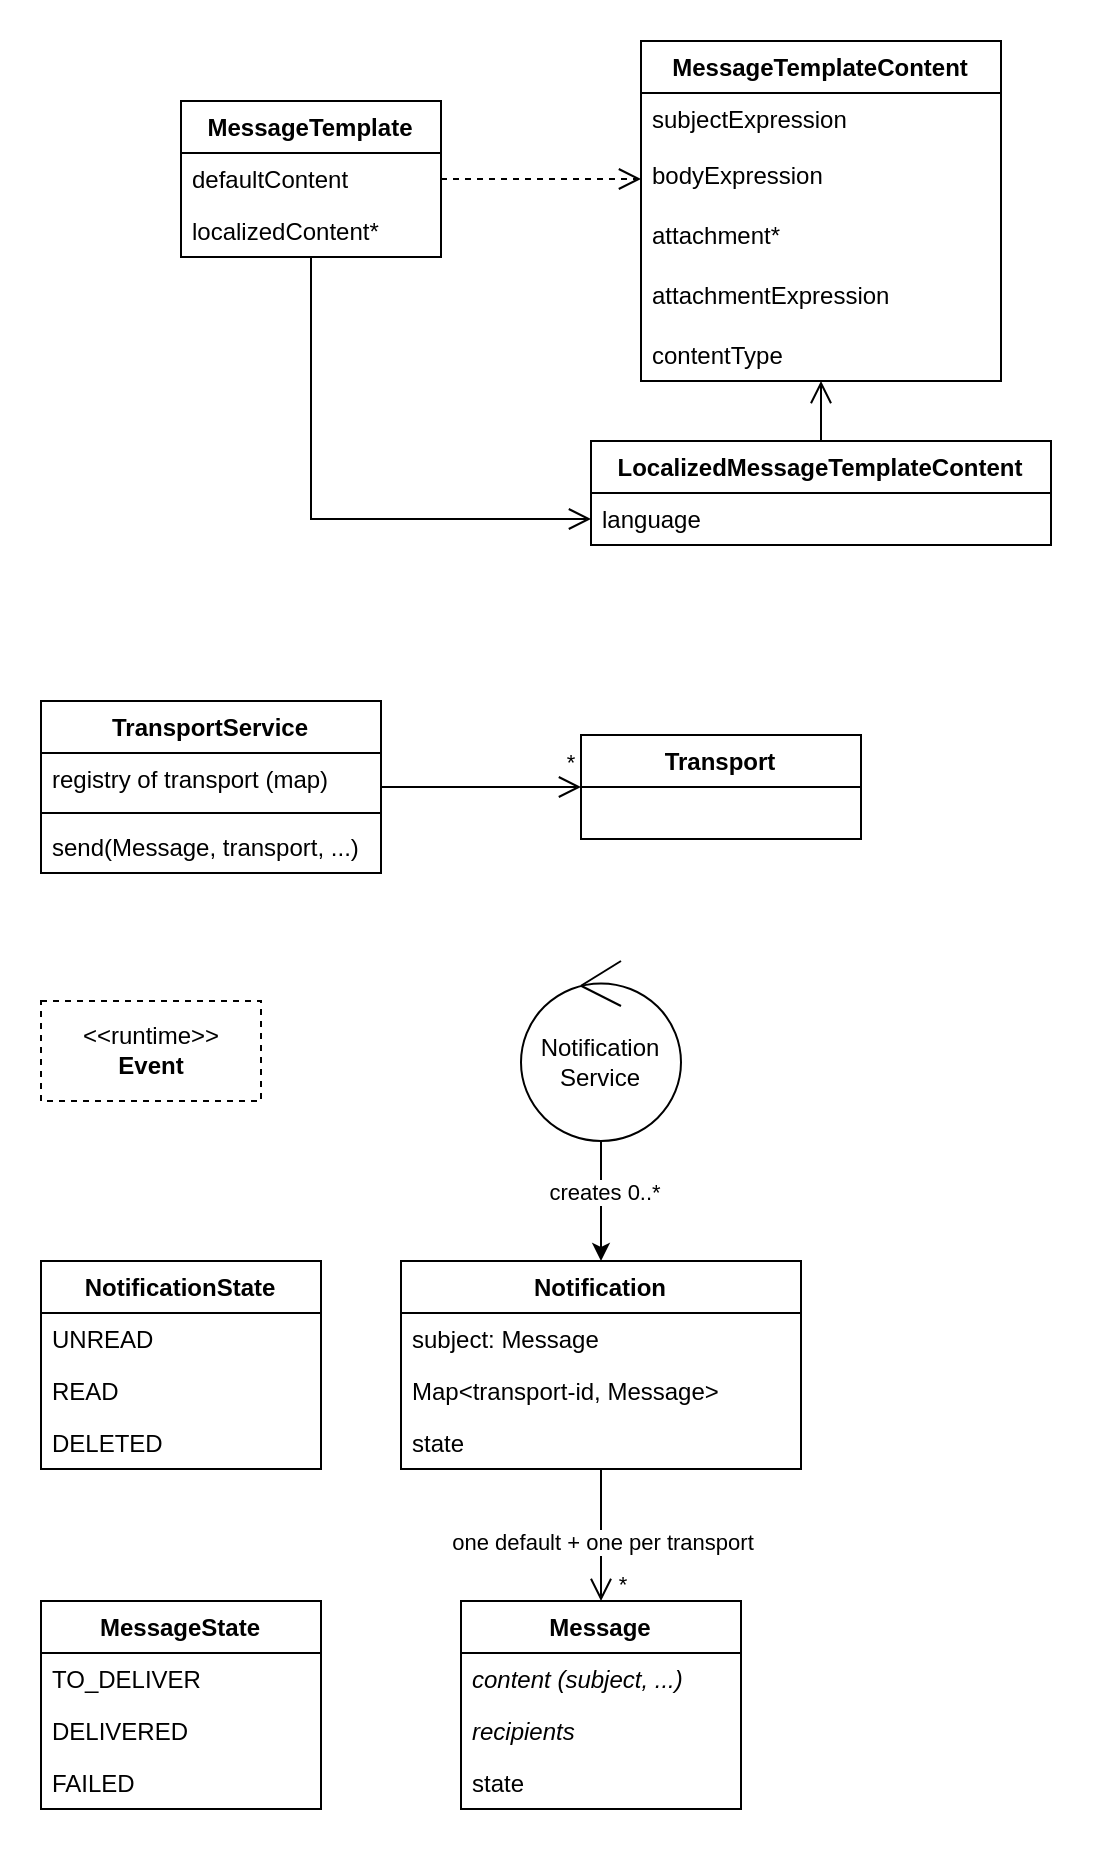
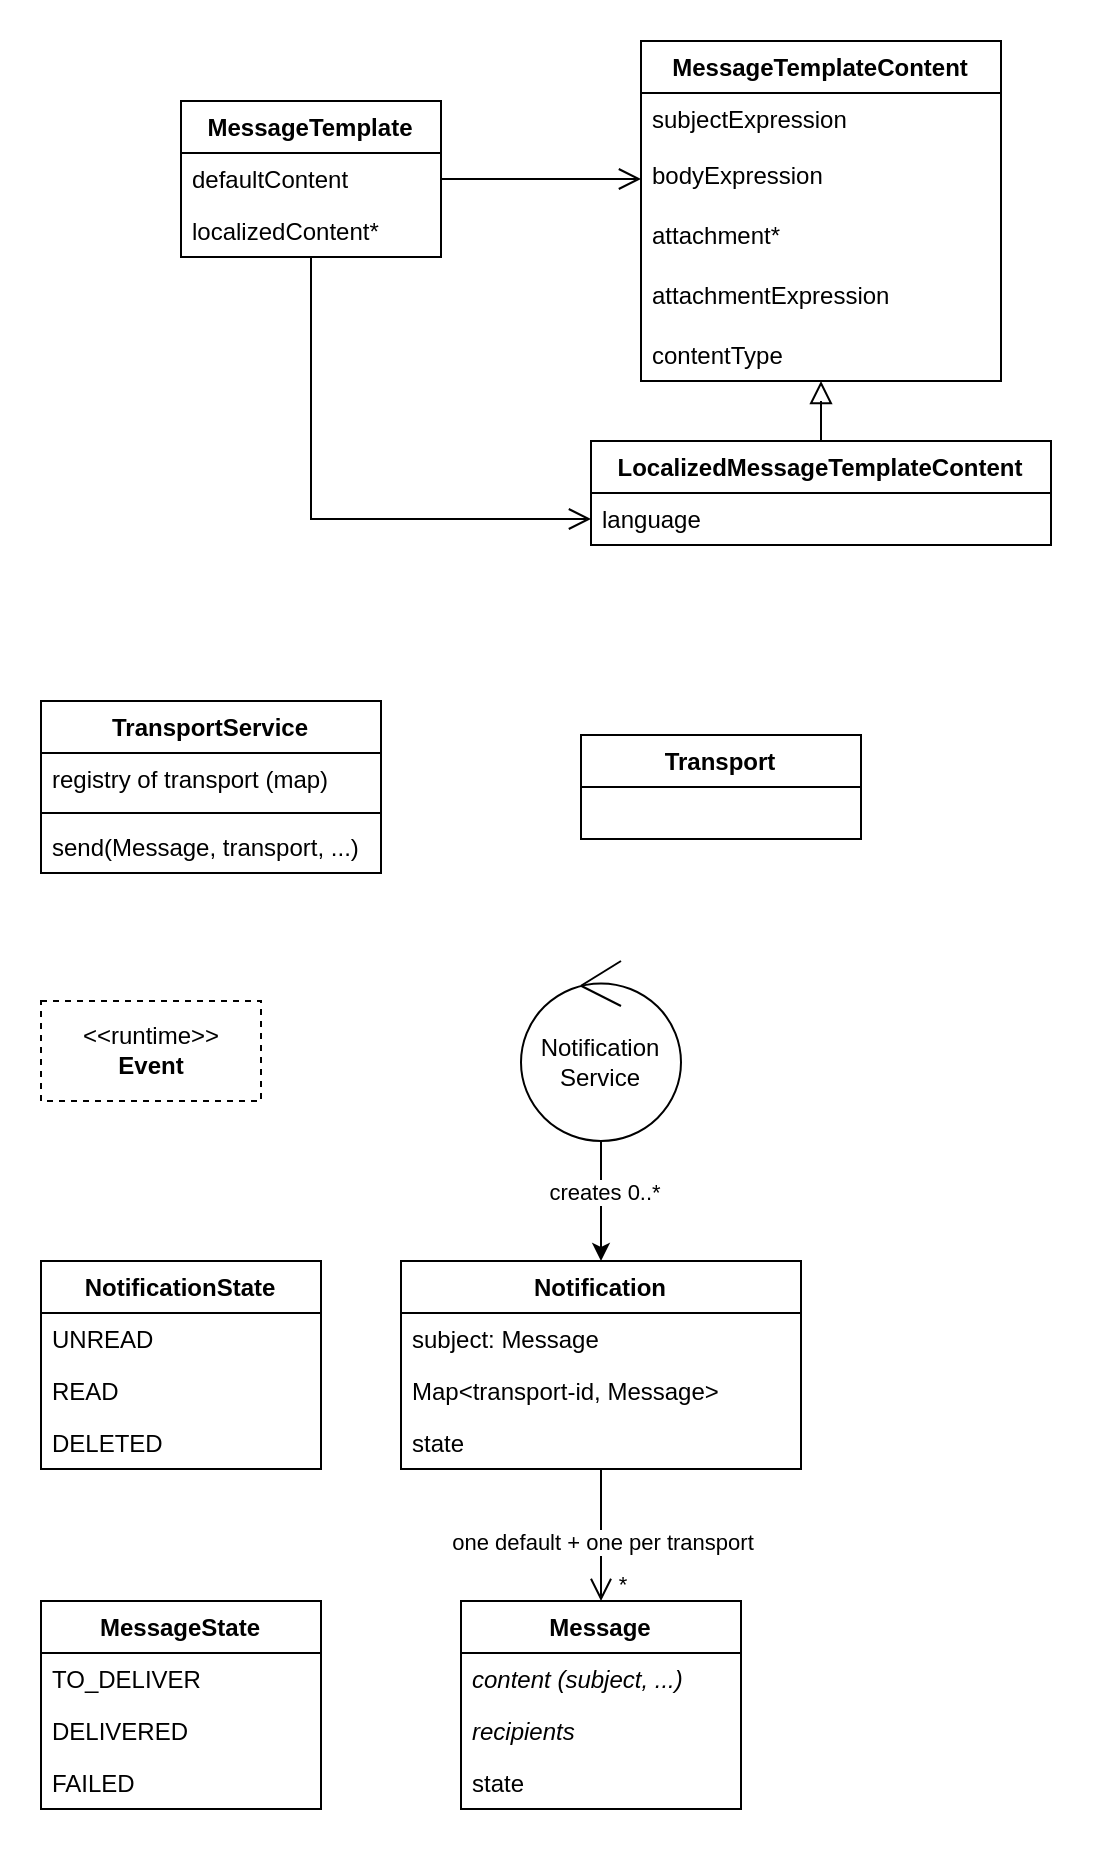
edge "defaultContent" -> "bodyExpression": style dashed -> solid
edge "LocalizedMessageTemplateContent" -> "MessageTemplateContent": arrowhead open -> block
edge "TransportService" -> "Transport": removed, label "*"
